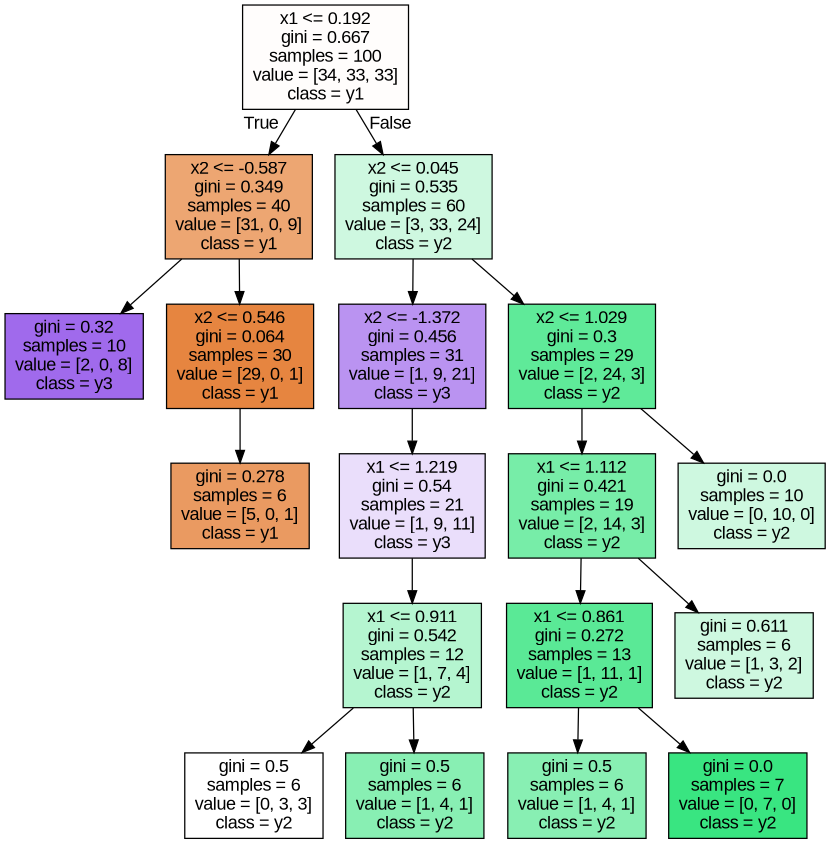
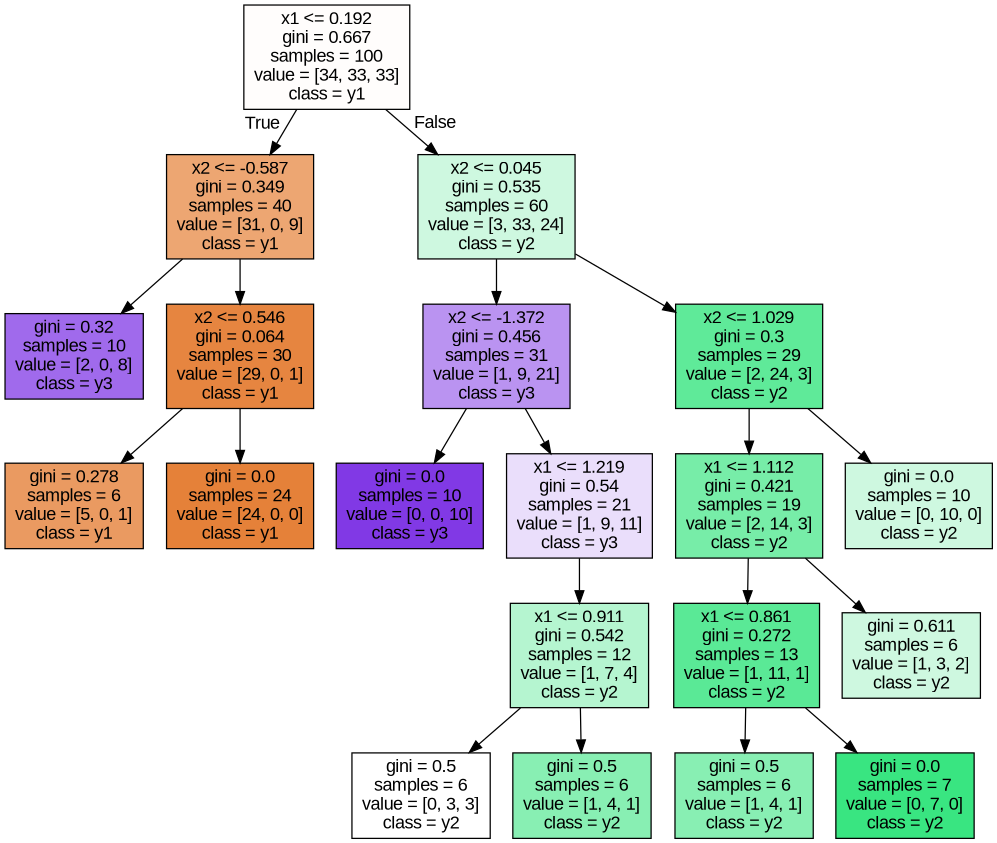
node "gini = 0.0 samples = 24 value = [24, 0, 0] class = y1": added
node "gini = 0.0 samples = 10 value = [0, 0, 10] class = y3": added
